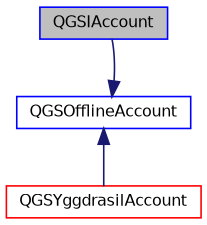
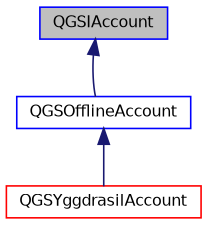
edge "QGSIAccount" -> "QGSOfflineAccount": reversed
